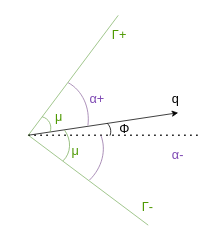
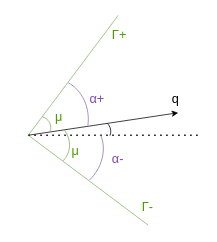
node "Φ": removed
node "α-": moved (186, 158) -> (126, 162)
